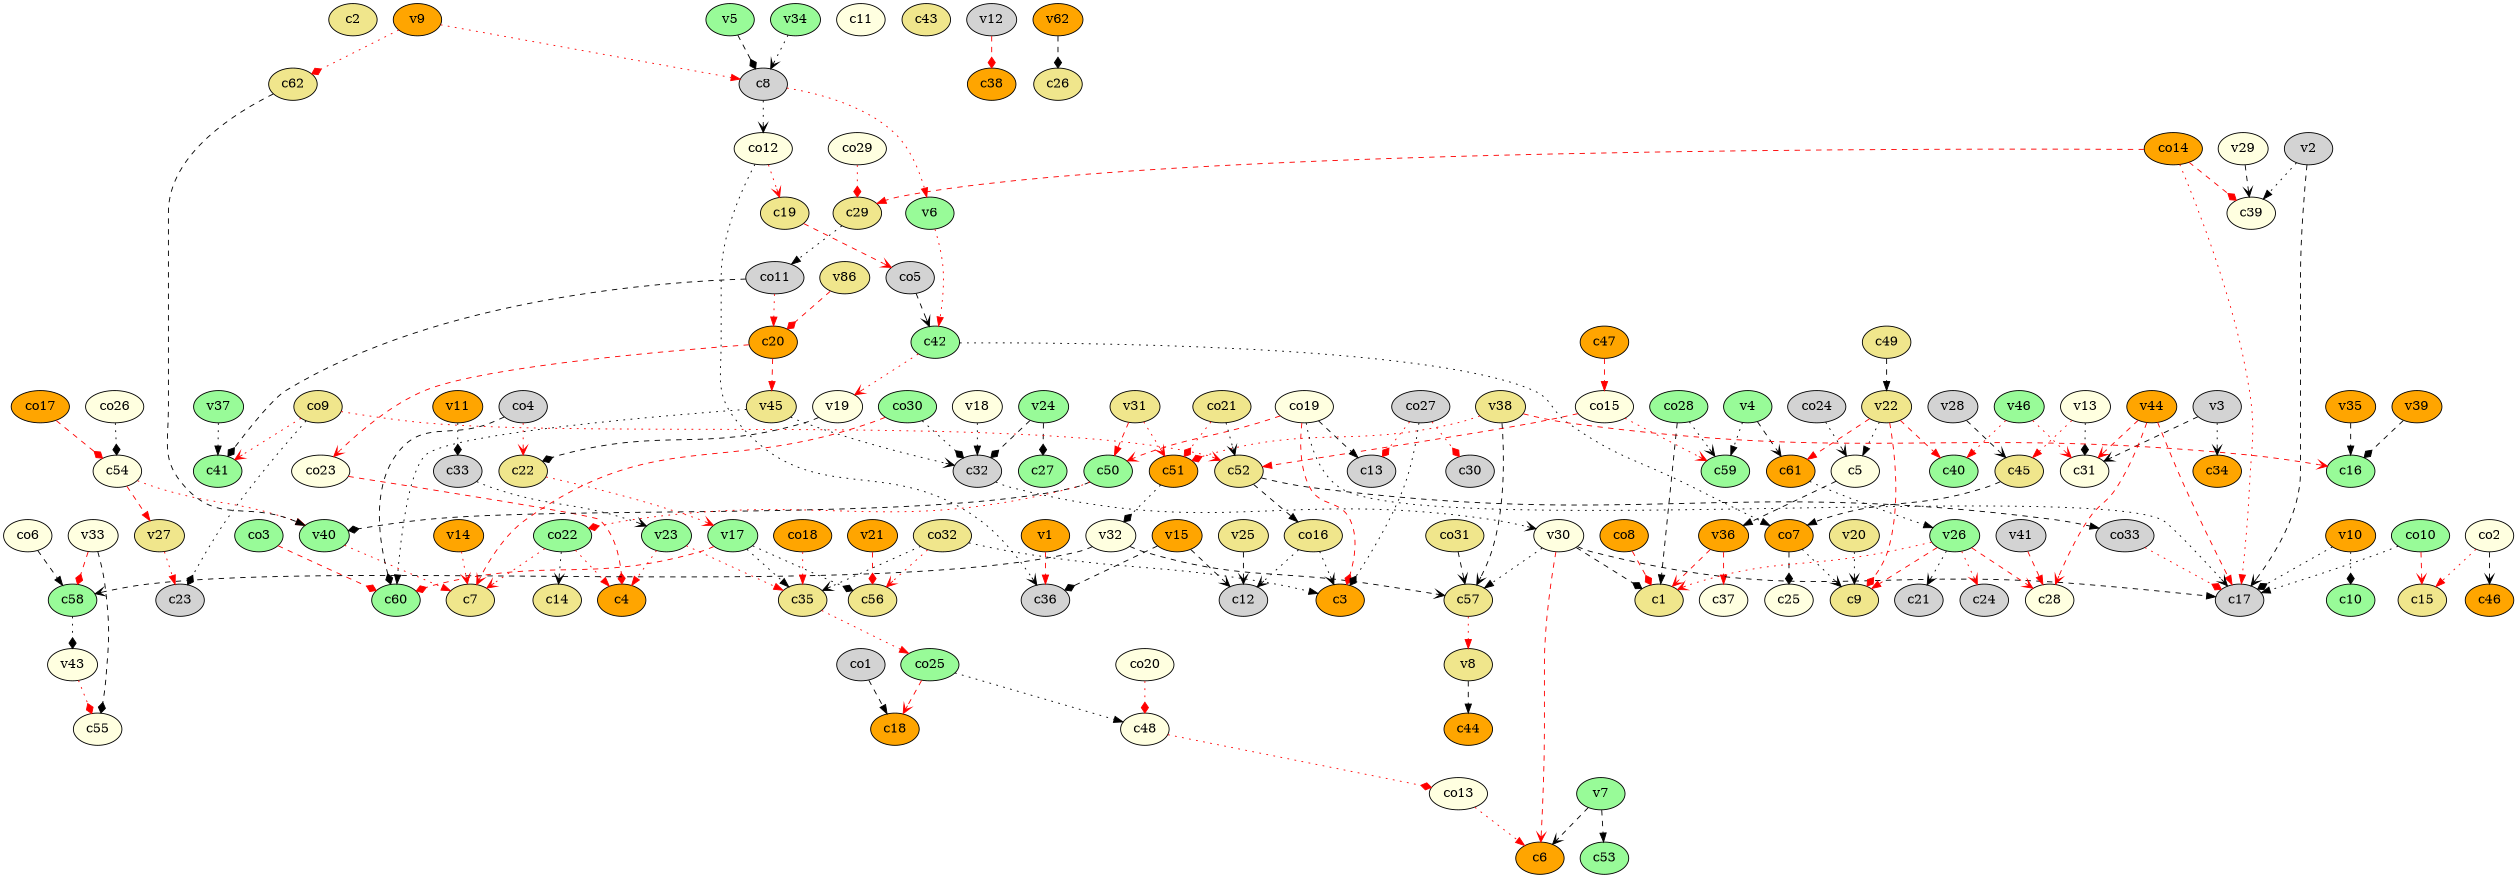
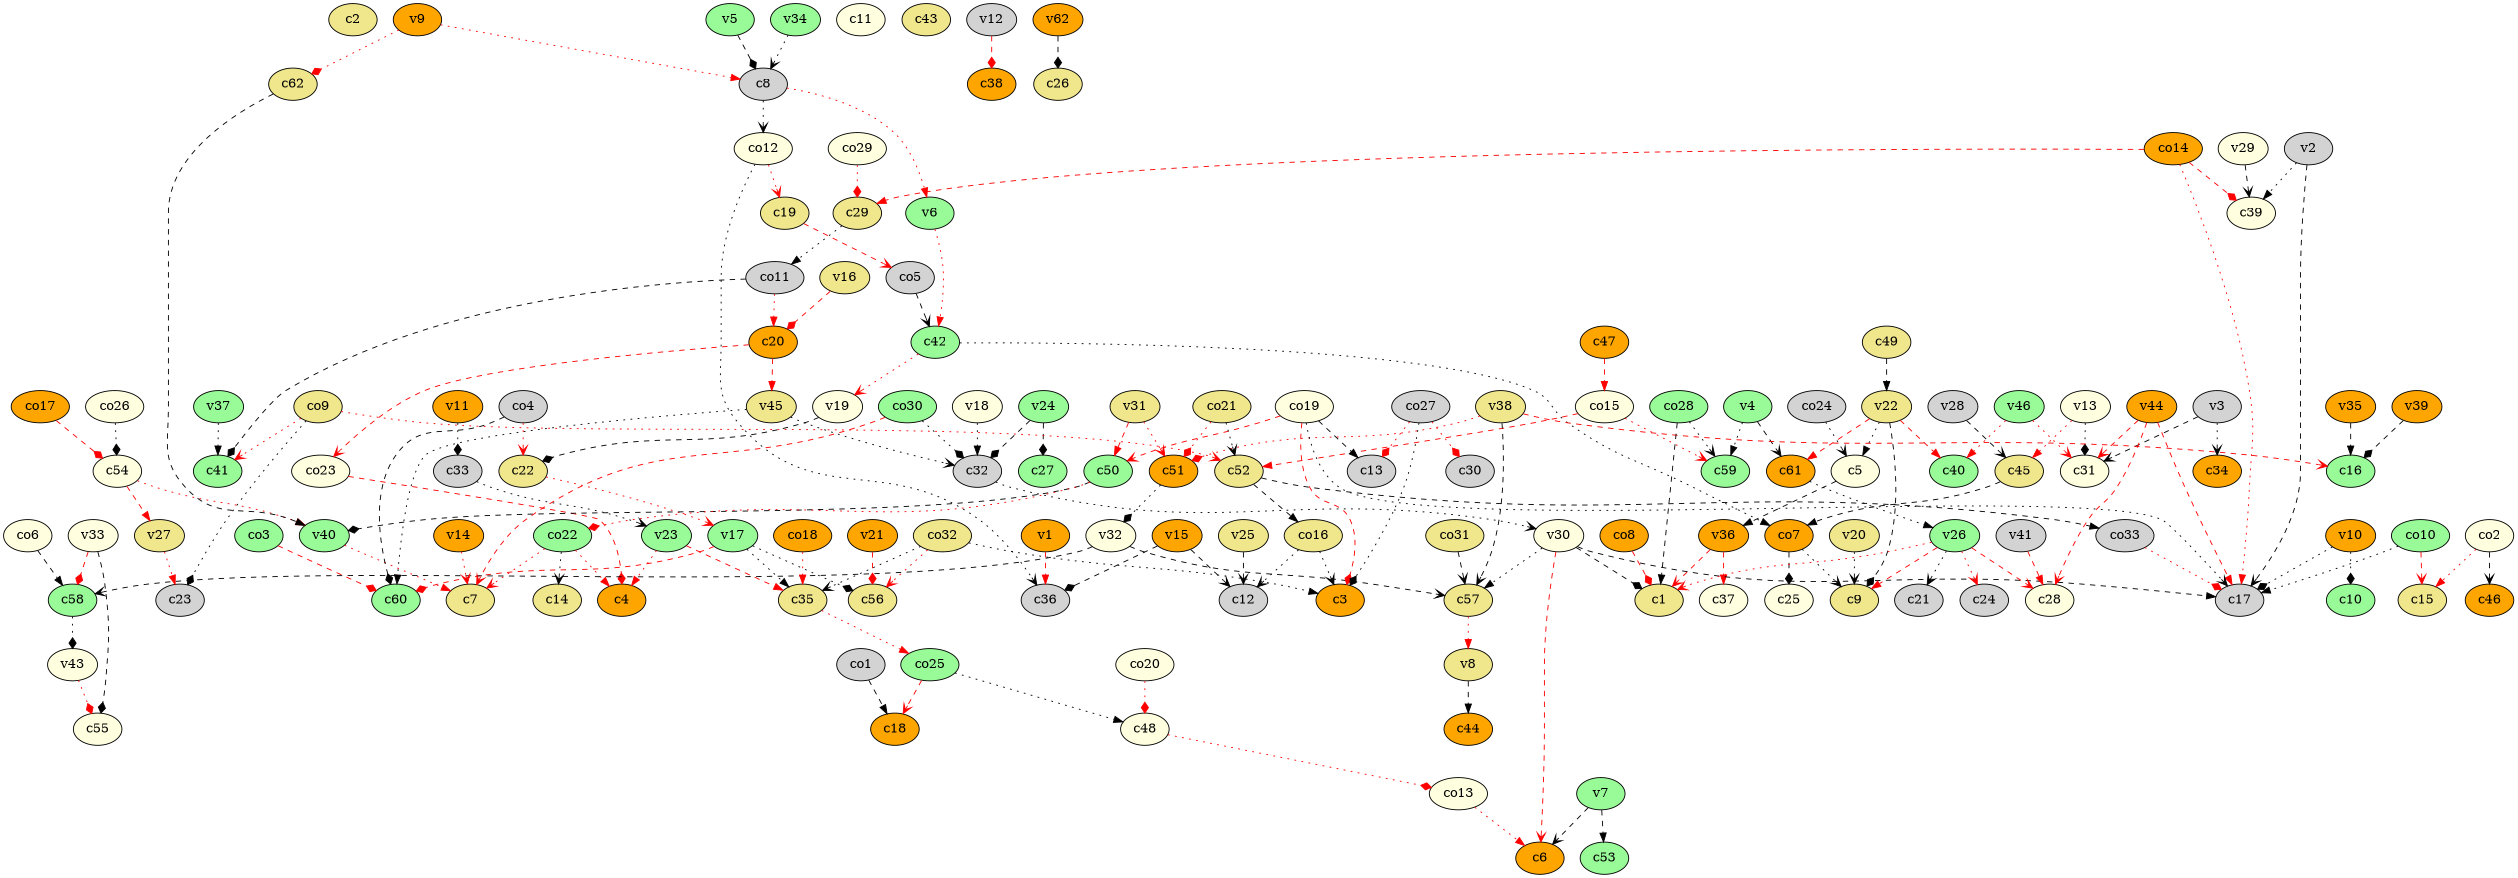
node "v86": label "v86" -> "v16"
edge "v22" -> "c9": color red -> black
edge "v23" -> "c35": style dotted -> dashed
